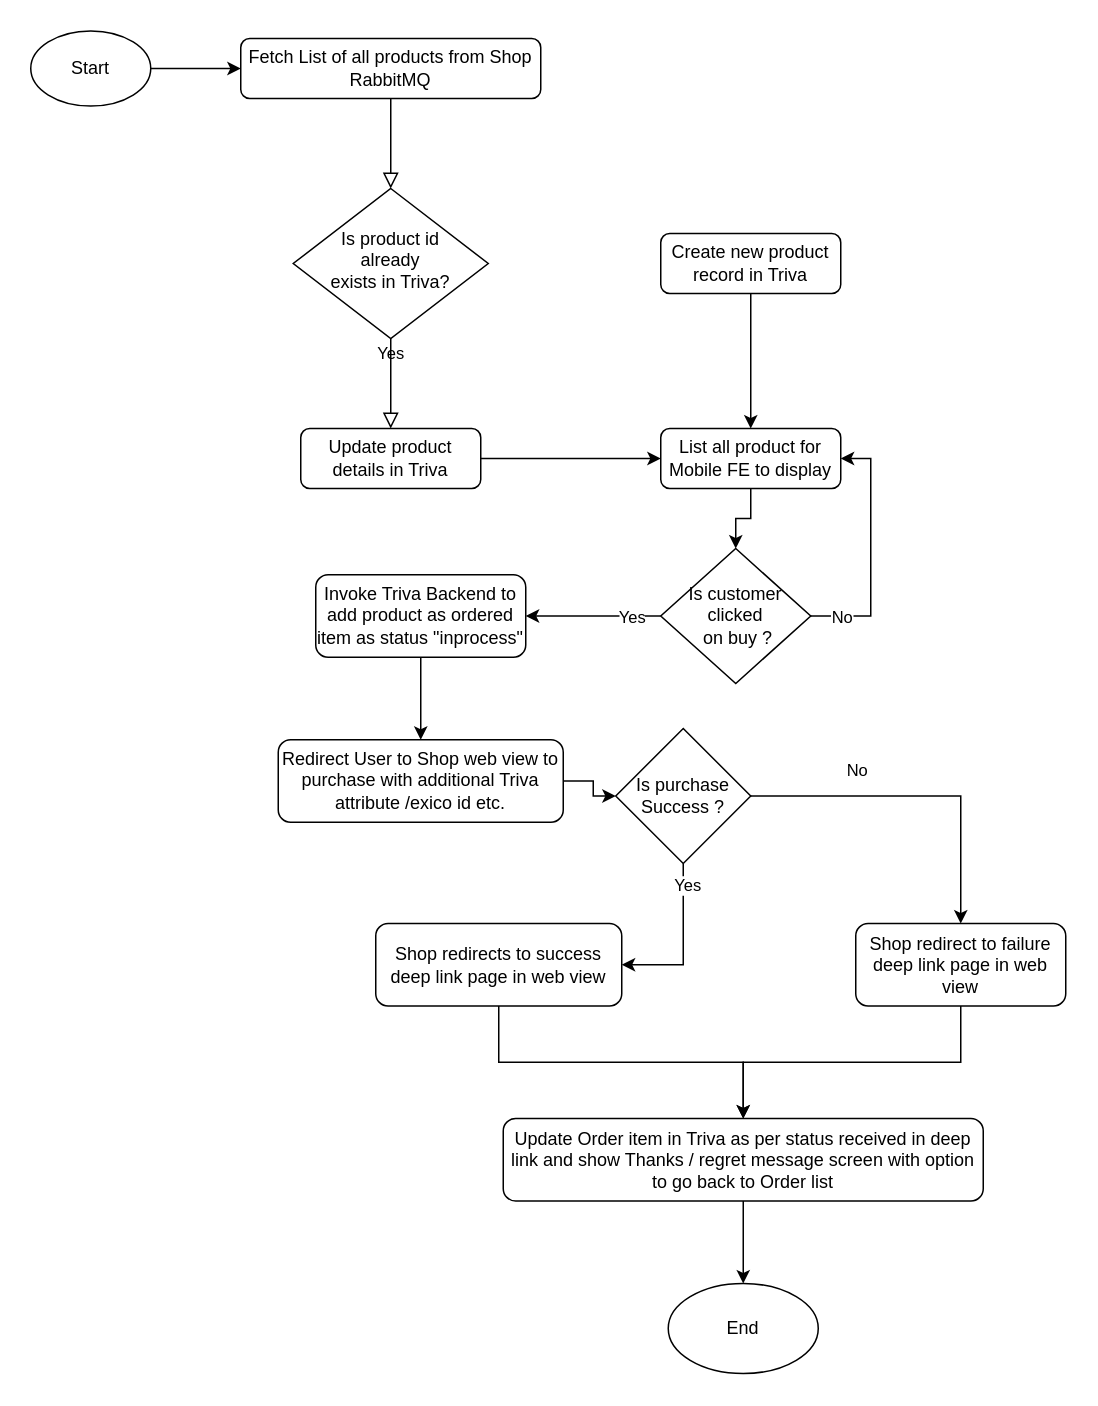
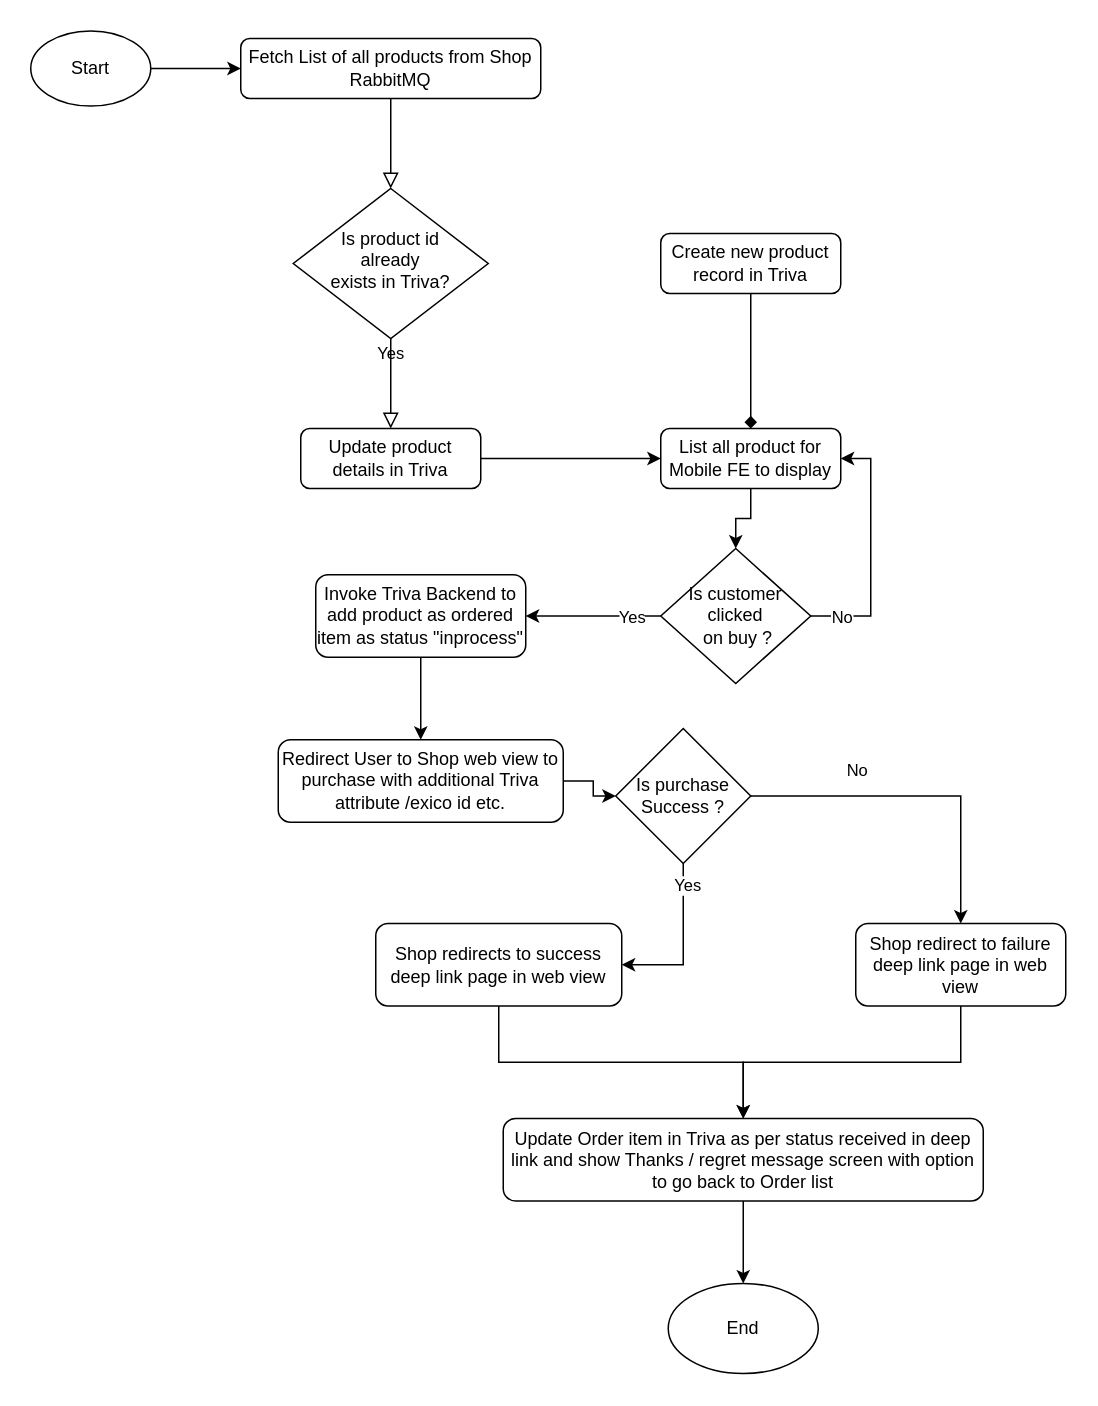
edge "Create new product record in Triva" -> "List all product for Mobile FE to display": arrowhead classic -> diamond
